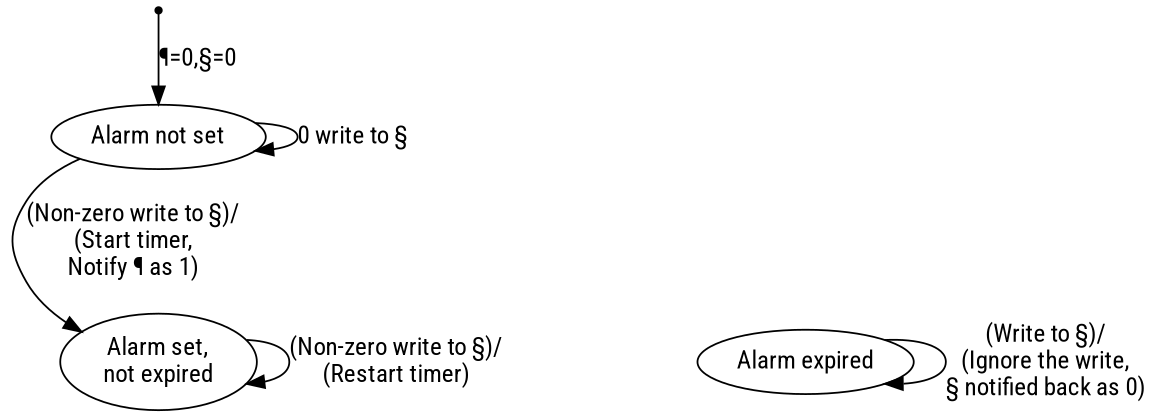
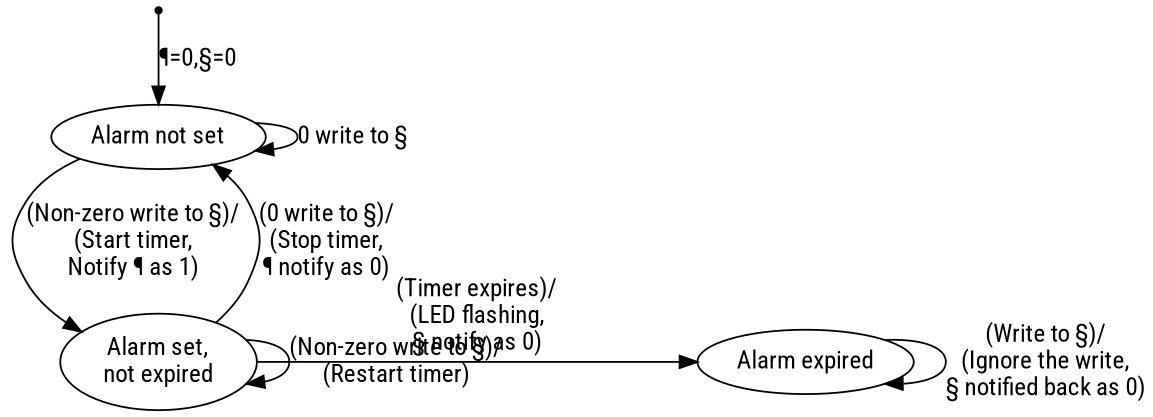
edge "Alarm set, not expired" -> "Alarm not set": added, label "(0 write to §)/ (Stop timer, ¶ notify as 0)"
edge "Alarm set, not expired" -> "Alarm expired": added, label "(Timer expires)/ (LED flashing, § notify as 0)"
